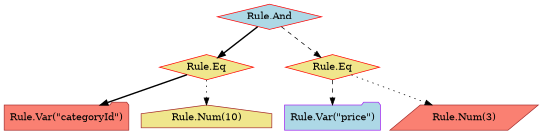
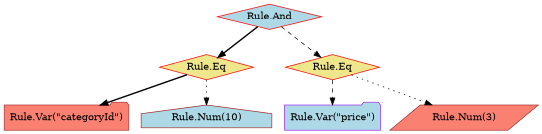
node "Rule.Num(10)": fillcolor khaki -> lightblue
